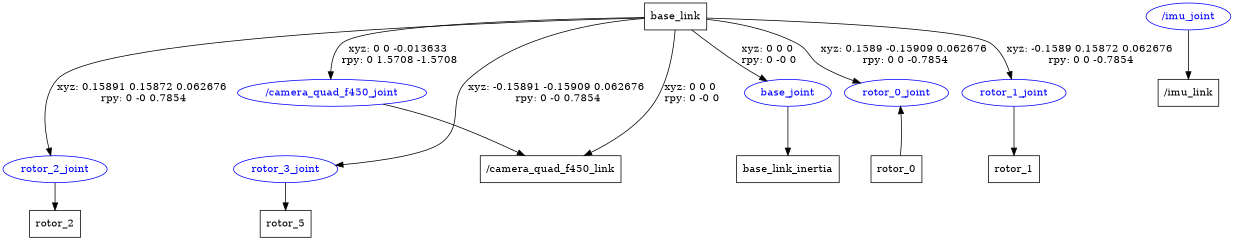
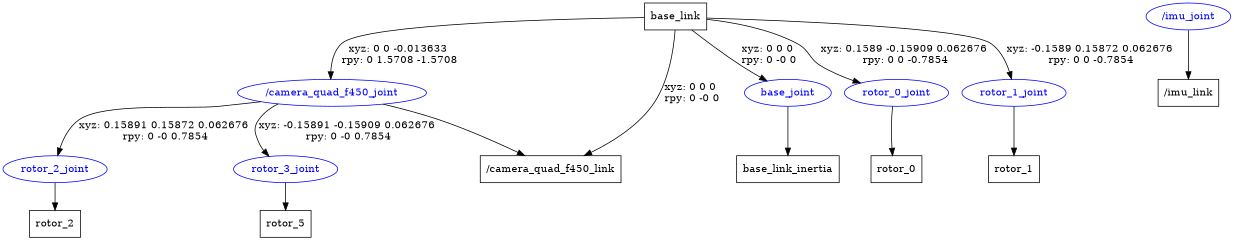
edge "base_link" -> "rotor_2_joint": now "/camera_quad_f450_joint" -> "rotor_2_joint"
edge "base_link" -> "rotor_3_joint": now "/camera_quad_f450_joint" -> "rotor_3_joint"
edge "rotor_0" -> "rotor_0_joint": reversed
